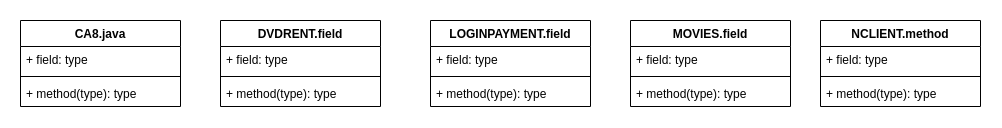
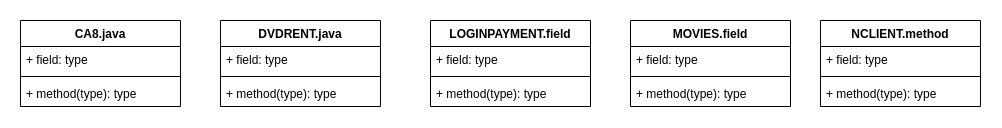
node "DVDRENT.field": label "DVDRENT.field" -> "DVDRENT.java"
